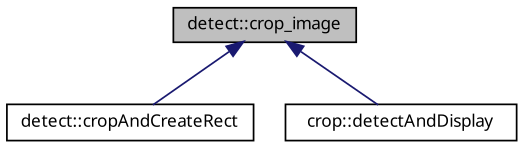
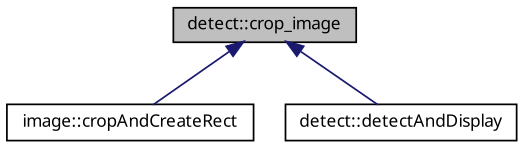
node "detect::cropAndCreateRect": label "detect::cropAndCreateRect" -> "image::cropAndCreateRect"
node "crop::detectAndDisplay": label "crop::detectAndDisplay" -> "detect::detectAndDisplay"
